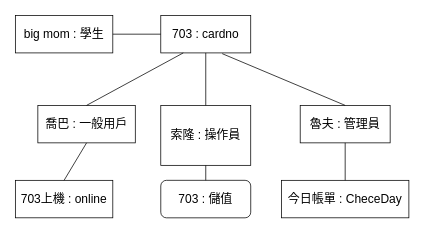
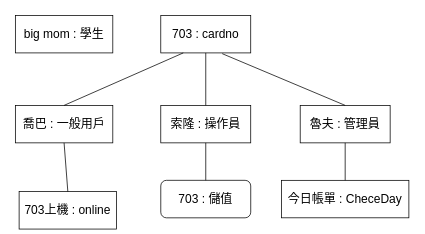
edge "big mom : 學生" -- "703 : cardno": removed
node "喬巴 : 一般用戶": moved (87, 124) -> (64, 124)
node "索隆 : 操作員": size 90x60 -> 90x38
node "703上機 : online": moved (64, 199) -> (68, 210)
